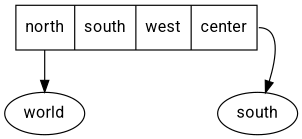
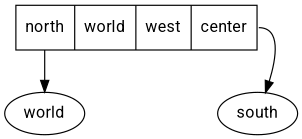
node "north": text "south" -> "world"
